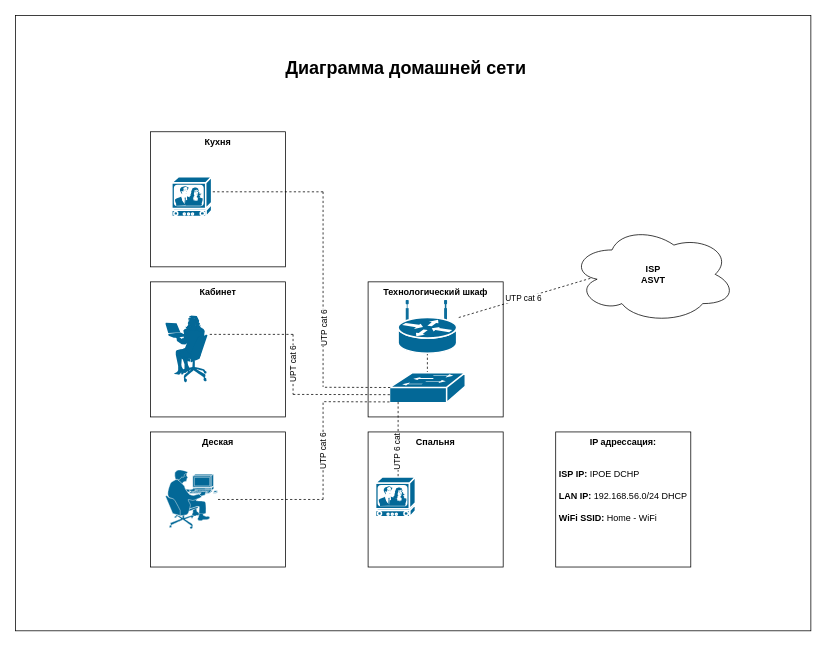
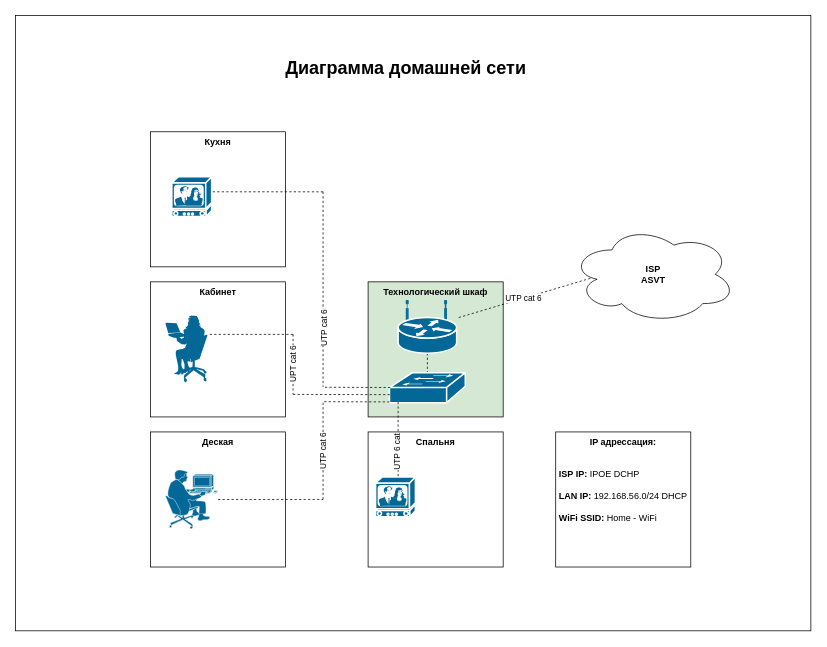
node "Технологический шкаф": fillcolor #ffffff -> #d5e8d4
